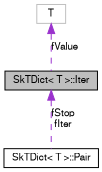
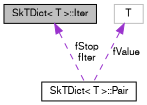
edge "SkTDict< T >::Iter" -> "T": now "SkTDict< T >::Pair" -> "T"
